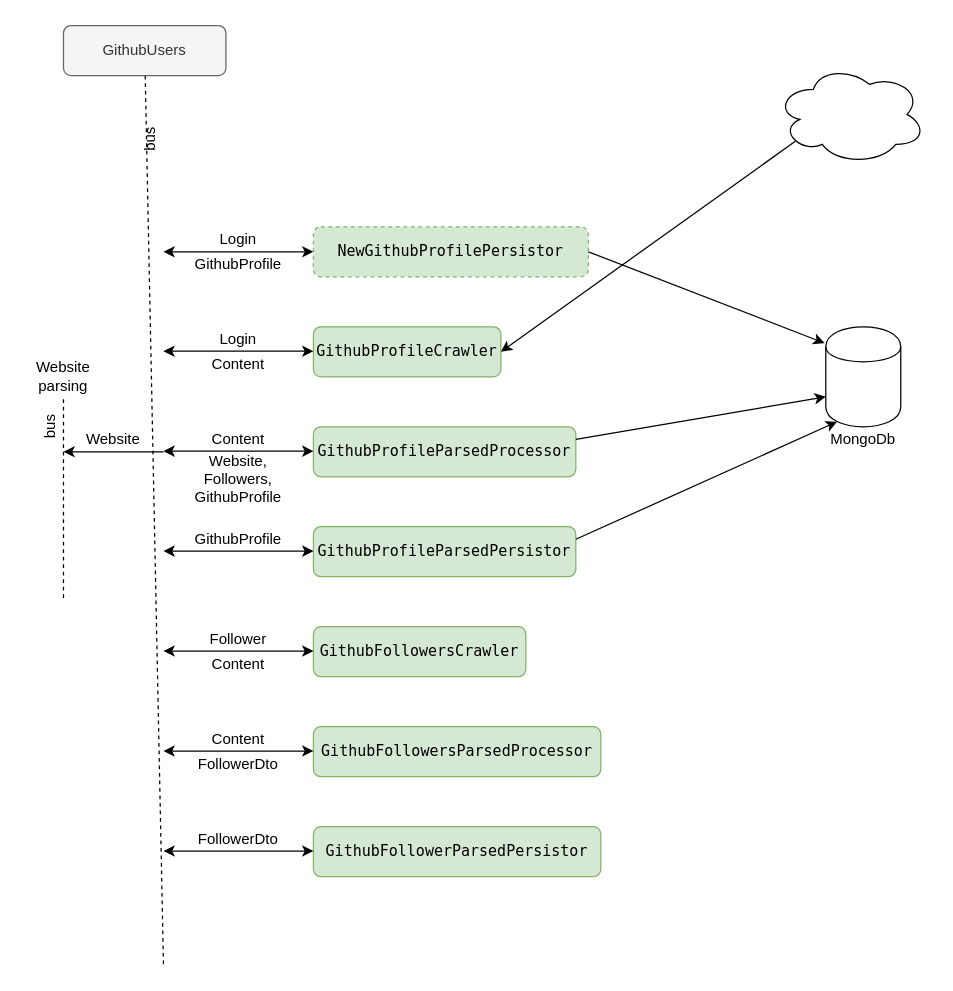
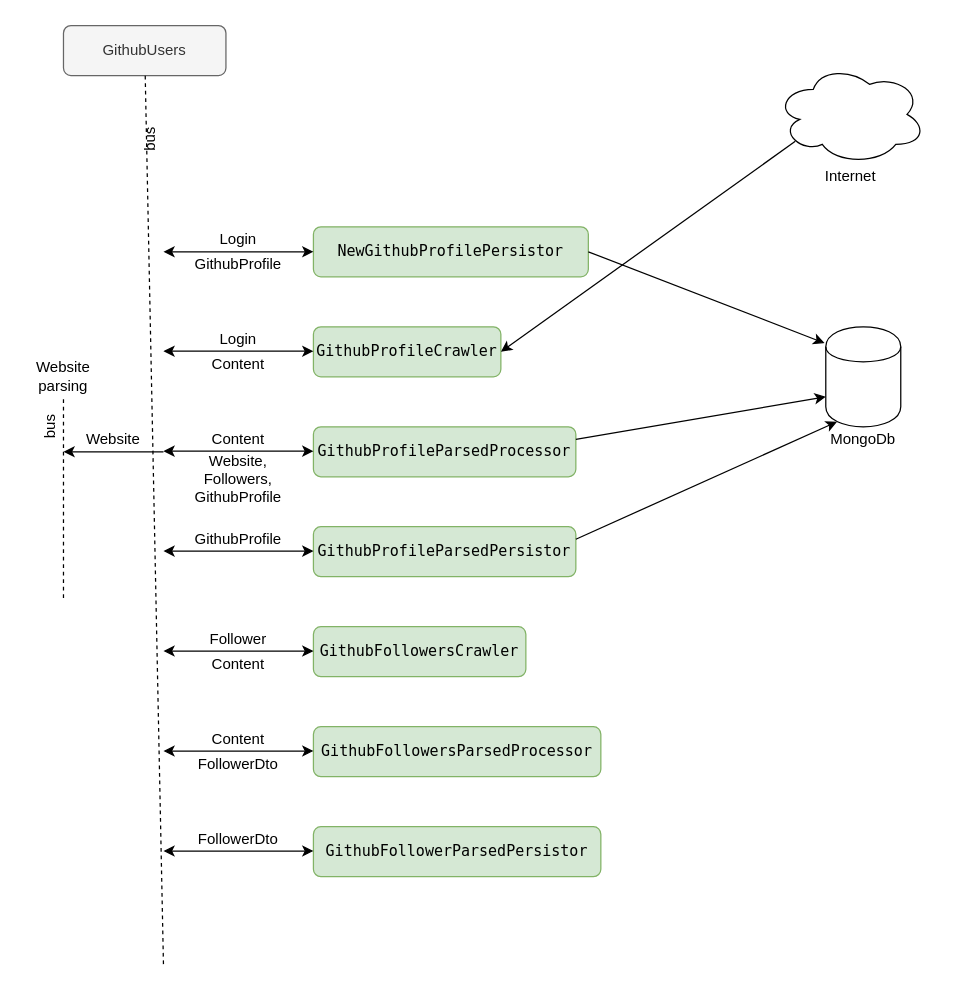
node "Internet": added
node "NewGithubProfilePersistor": style dashed -> solid
